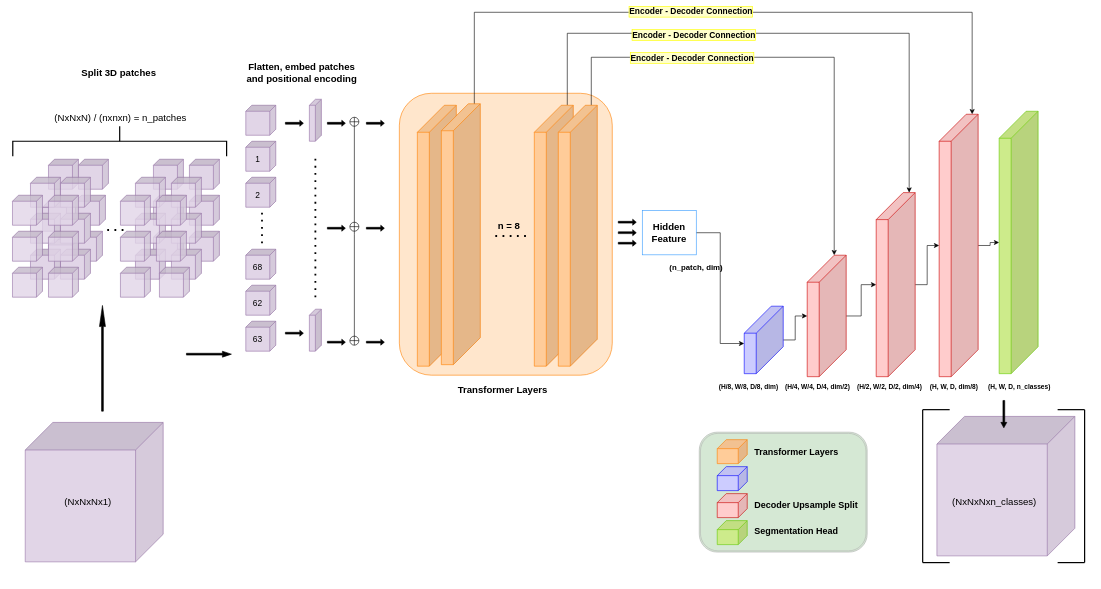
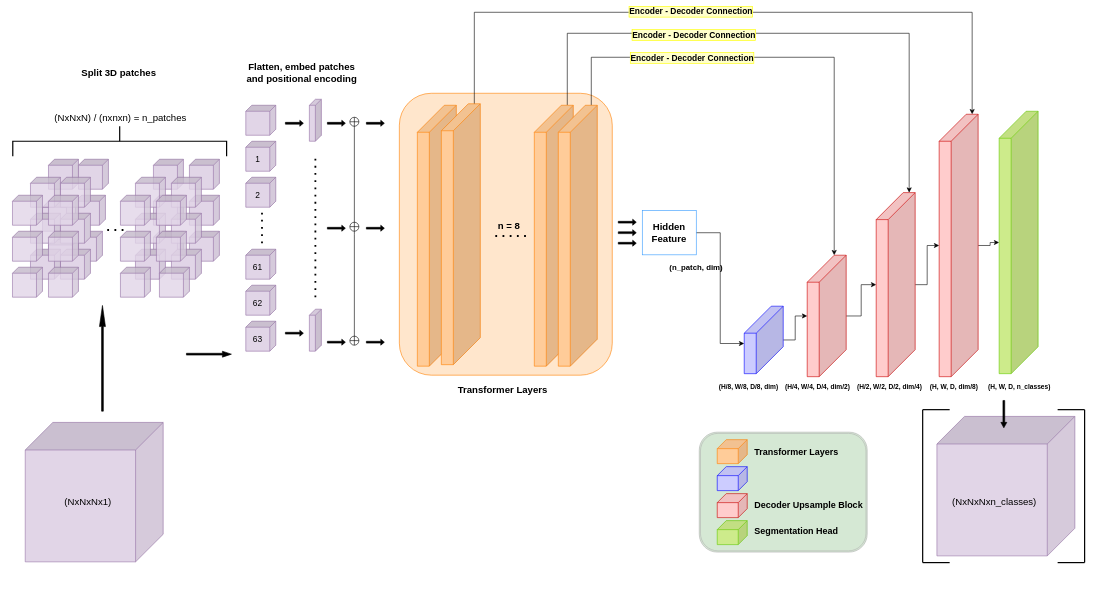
node "68": label "68" -> "61"
node "Decoder Upsample Split": label "Decoder Upsample Split" -> "Decoder Upsample Block"
